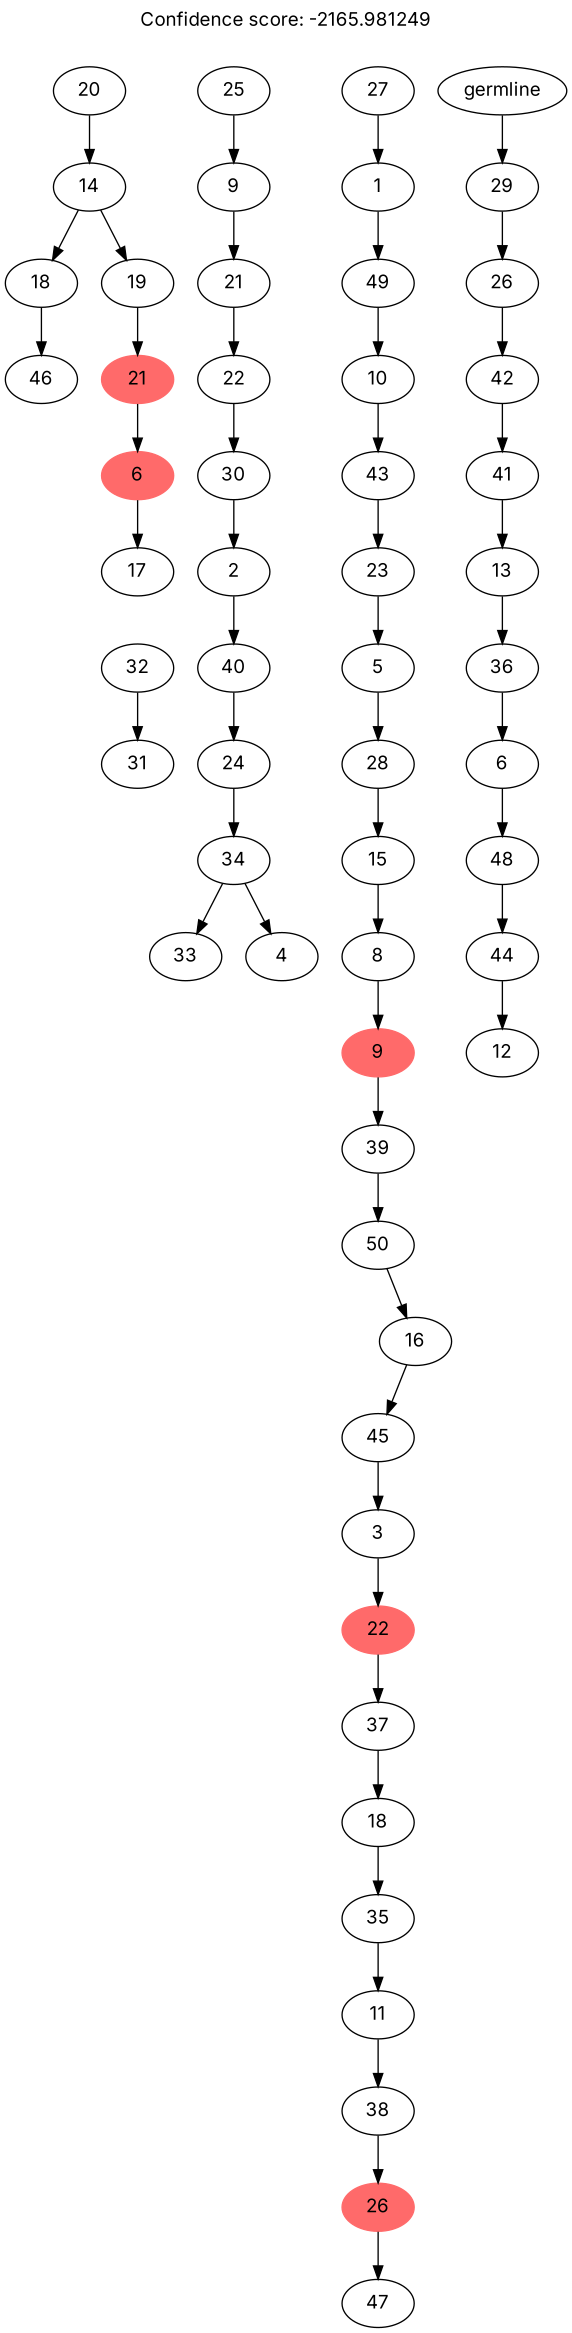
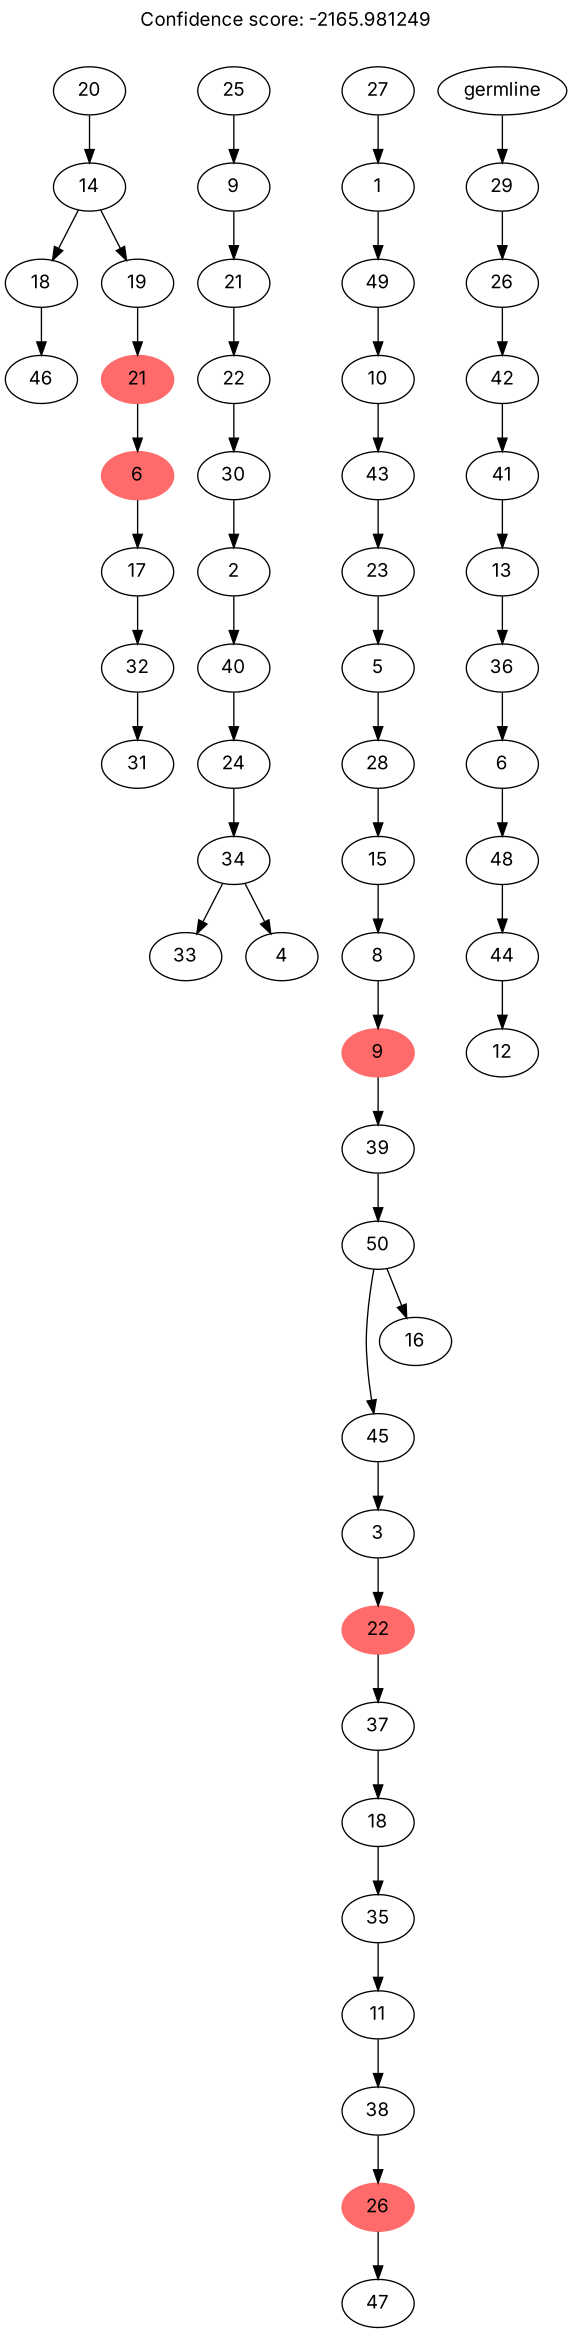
edge "17" -> "32": added
edge "16" -> "45": now "50" -> "45"
